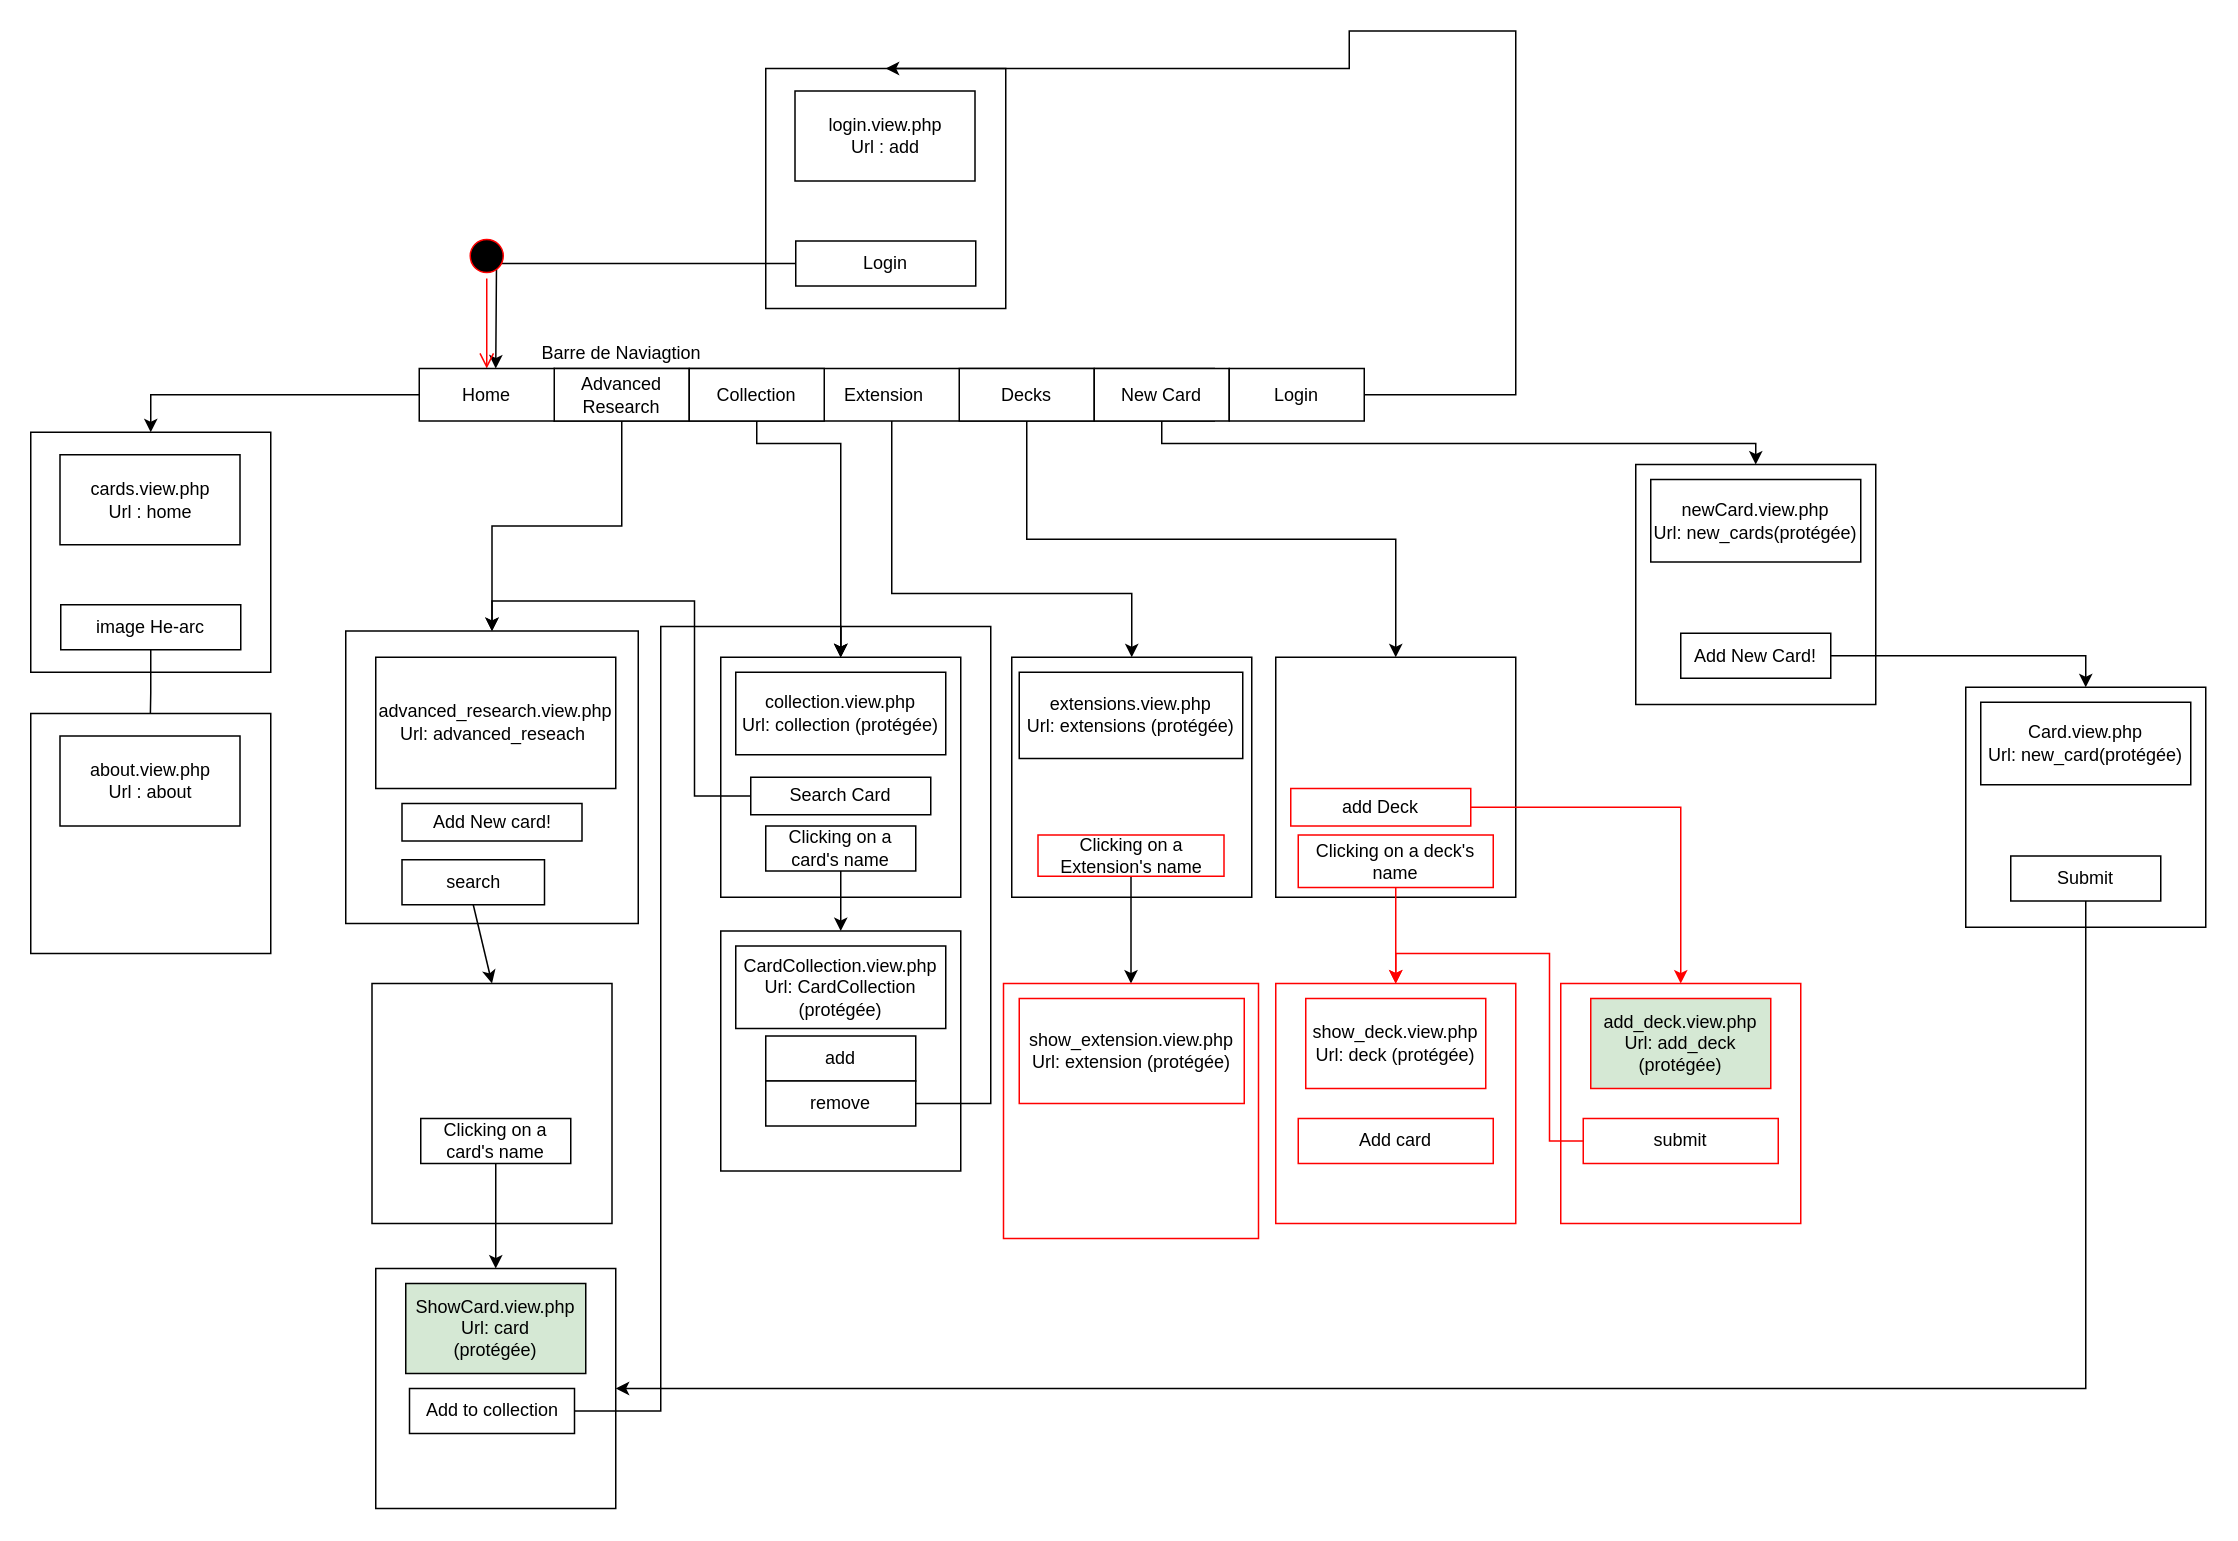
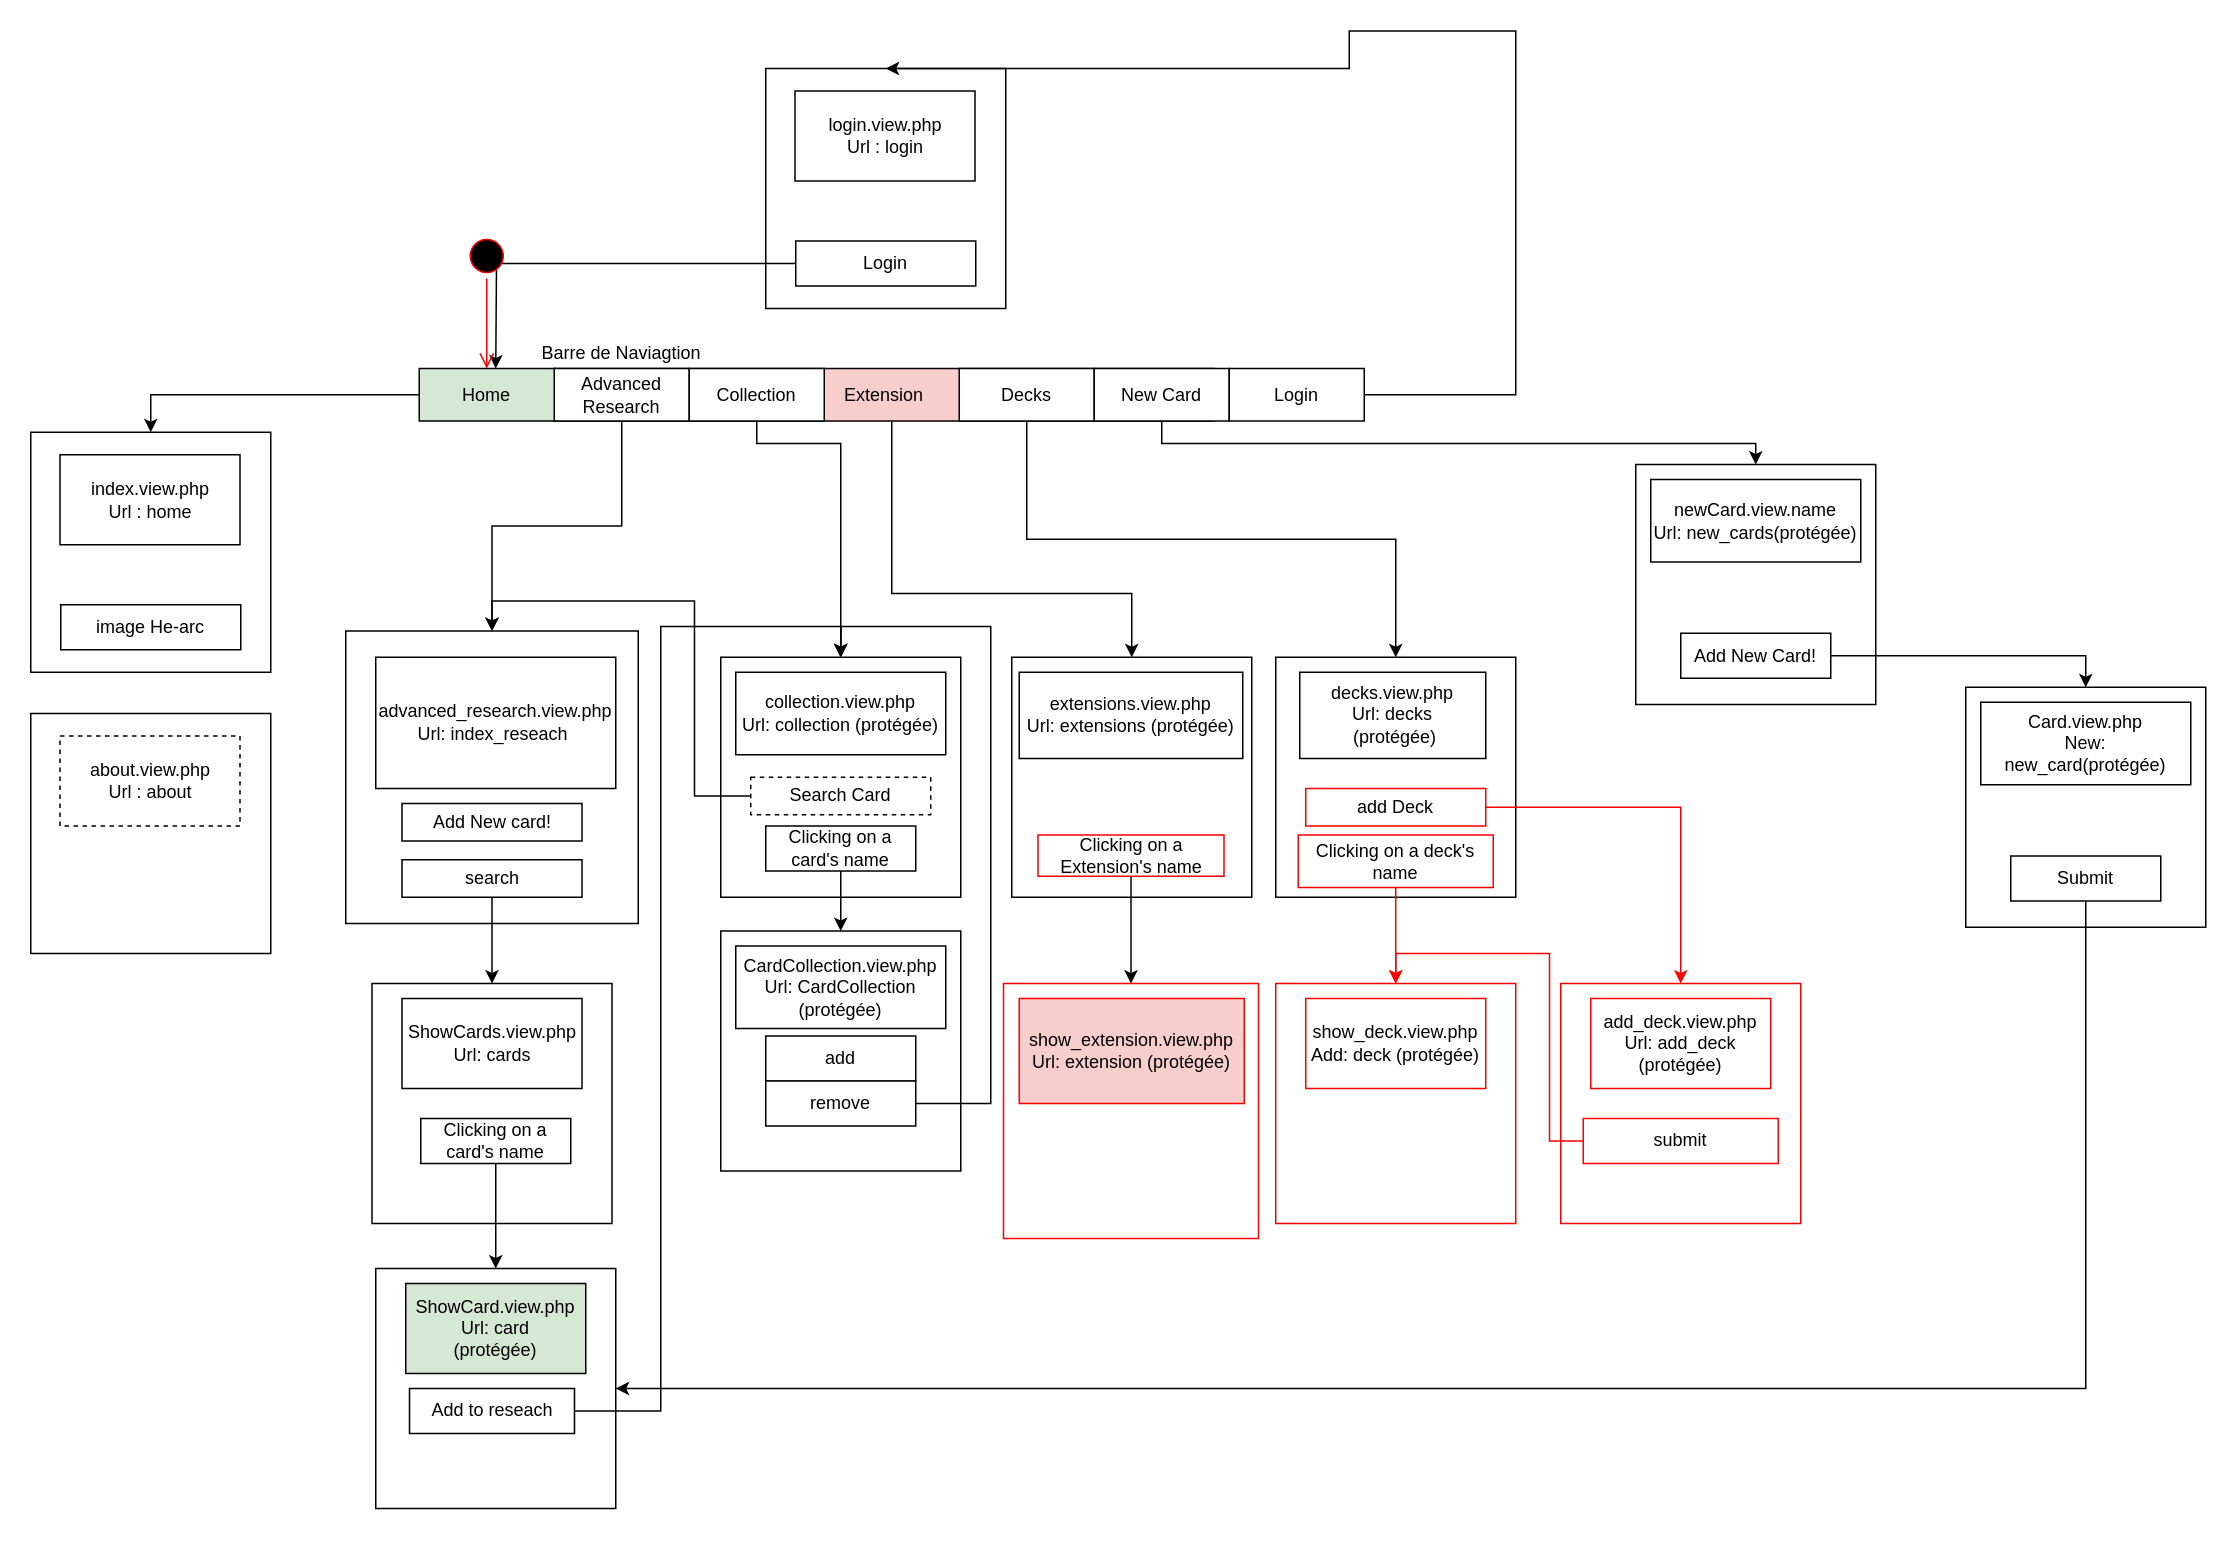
node "login.view.php Url : add": label "login.view.php Url : add" -> "login.view.php Url : login"
node "Home": fillcolor #ffffff -> #d5e8d4
node "Extension": fillcolor #ffffff -> #f8cecc
node "cards.view.php Url : home": label "cards.view.php Url : home" -> "index.view.php Url : home"
node "newCard.view.php Url: new_cards(protégée)": label "newCard.view.php Url: new_cards(protégée)" -> "newCard.view.name Url: new_cards(protégée)"
edge "image He-arc" -> "about.view.php Url : about": removed
node "decks.view.php Url: decks (protégée)": added
node "advanced_research.view.php Url: advanced_reseach": label "advanced_research.view.php Url: advanced_reseach" -> "advanced_research.view.php Url: index_reseach"
node "Card.view.php Url: new_card(protégée)": label "Card.view.php Url: new_card(protégée)" -> "Card.view.php New: new_card(protégée)"
node "about.view.php Url : about": style solid -> dashed
node "Search Card": style solid -> dashed
node "add Deck": moved (1381, 807) -> (1396, 807)
node "search": size 143x45 -> 180x38
node "ShowCards.view.php Url: cards": added
node "show_deck.view.php Url: deck (protégée)": label "show_deck.view.php Url: deck (protégée)" -> "show_deck.view.php Add: deck (protégée)"
node "add_deck.view.php Url: add_deck (protégée)": fillcolor #d5e8d4 -> #ffffff
node "show_extension.view.php Url: extension (protégée)": fillcolor #ffffff -> #f8cecc
node "Add card": removed
node "Add to collection": label "Add to collection" -> "Add to reseach"
